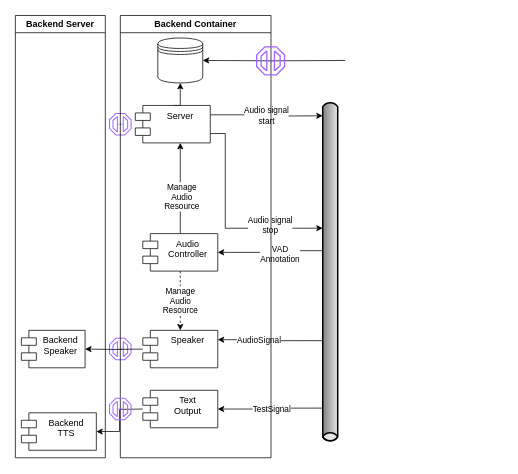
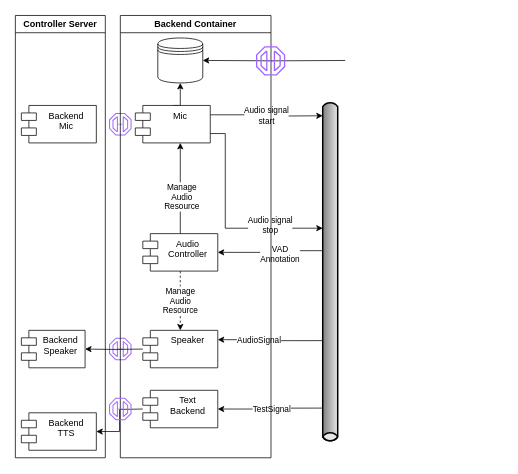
node "Backend Server": label "Backend Server" -> "Controller Server"
node "Server": label "Server" -> "Mic"
node "Backend Mic": added
node "Text Output": label "Text Output" -> "Text Backend"
